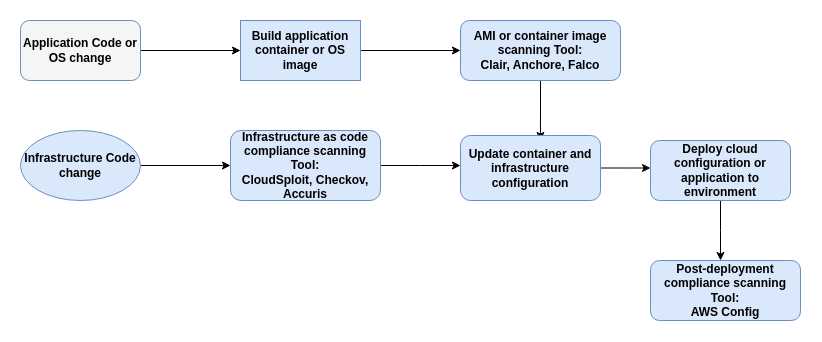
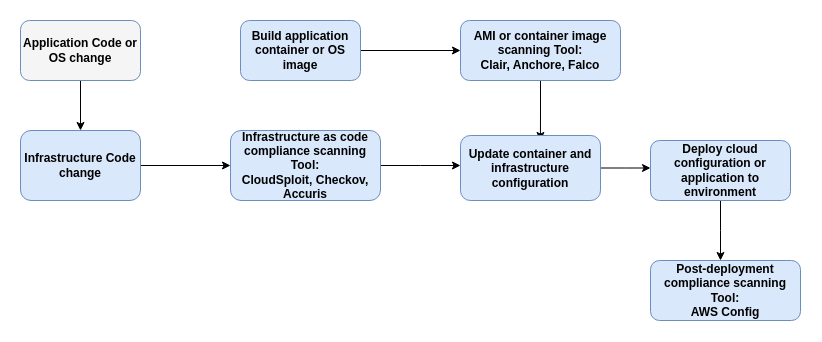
edge "Application Code or OS change" -> "Build application container or OS image": now "Application Code or OS change" -> "Infrastructure Code change"
node "Build application container or OS image": shape rectangle -> rounded rectangle
node "Infrastructure Code change": shape ellipse -> rounded rectangle
